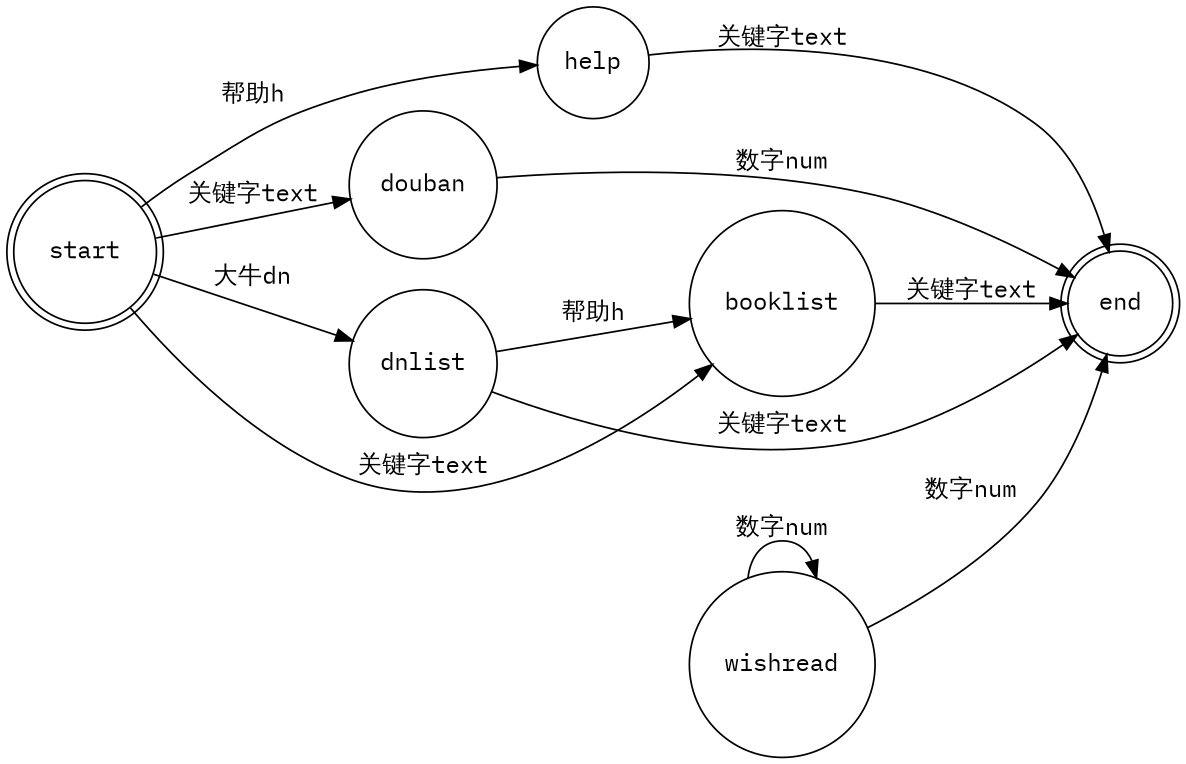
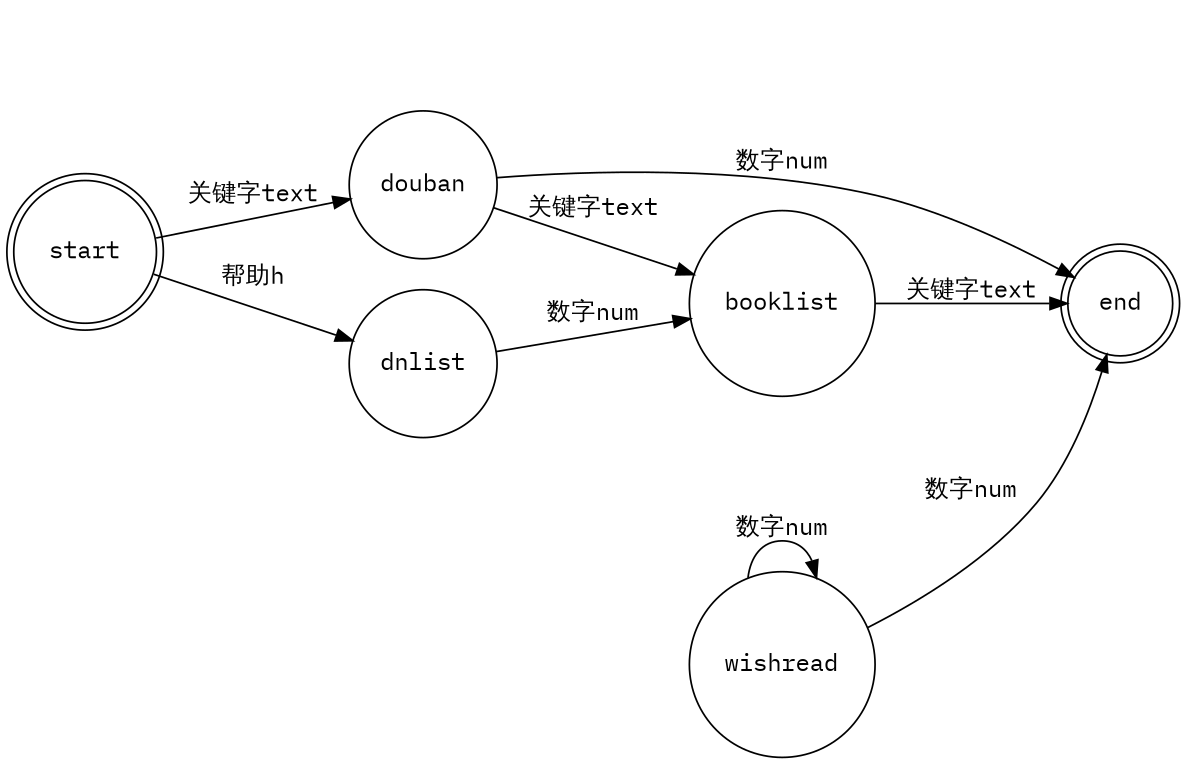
node "help": removed
edge "start" -> "dnlist": label "大牛dn" -> "帮助h"
edge "dnlist" -> "booklist": label "帮助h" -> "数字num"
edge "dnlist" -> "end": removed, label "关键字text"
edge "start" -> "booklist": now "douban" -> "booklist"
